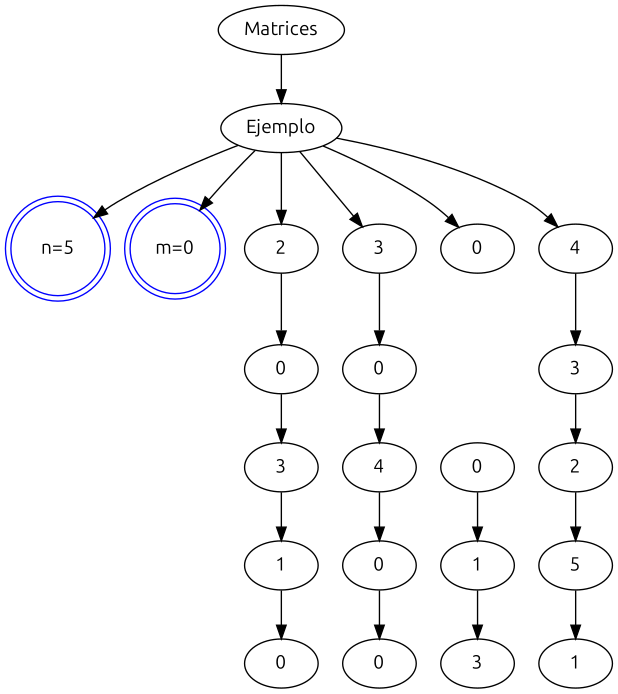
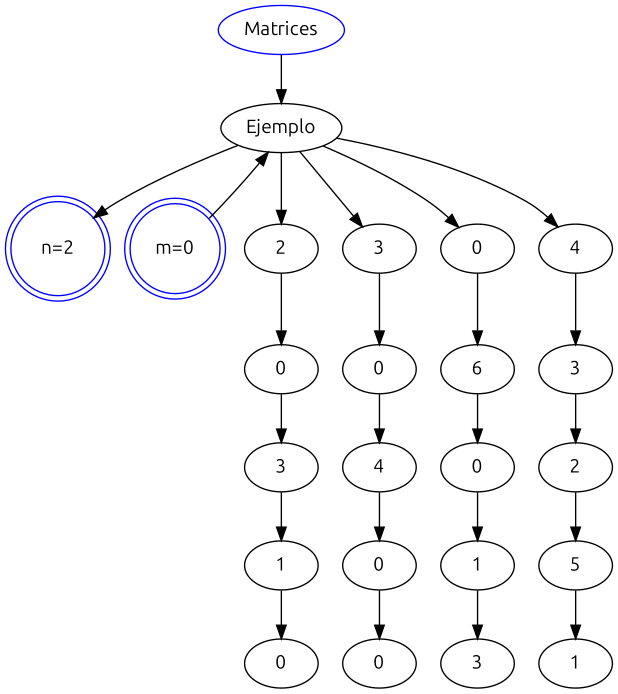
node "Matrices": color black -> blue
edge "Ejemplo" -> "m=0": reversed
node "n=5": label "n=5" -> "n=2"
node "6": added
